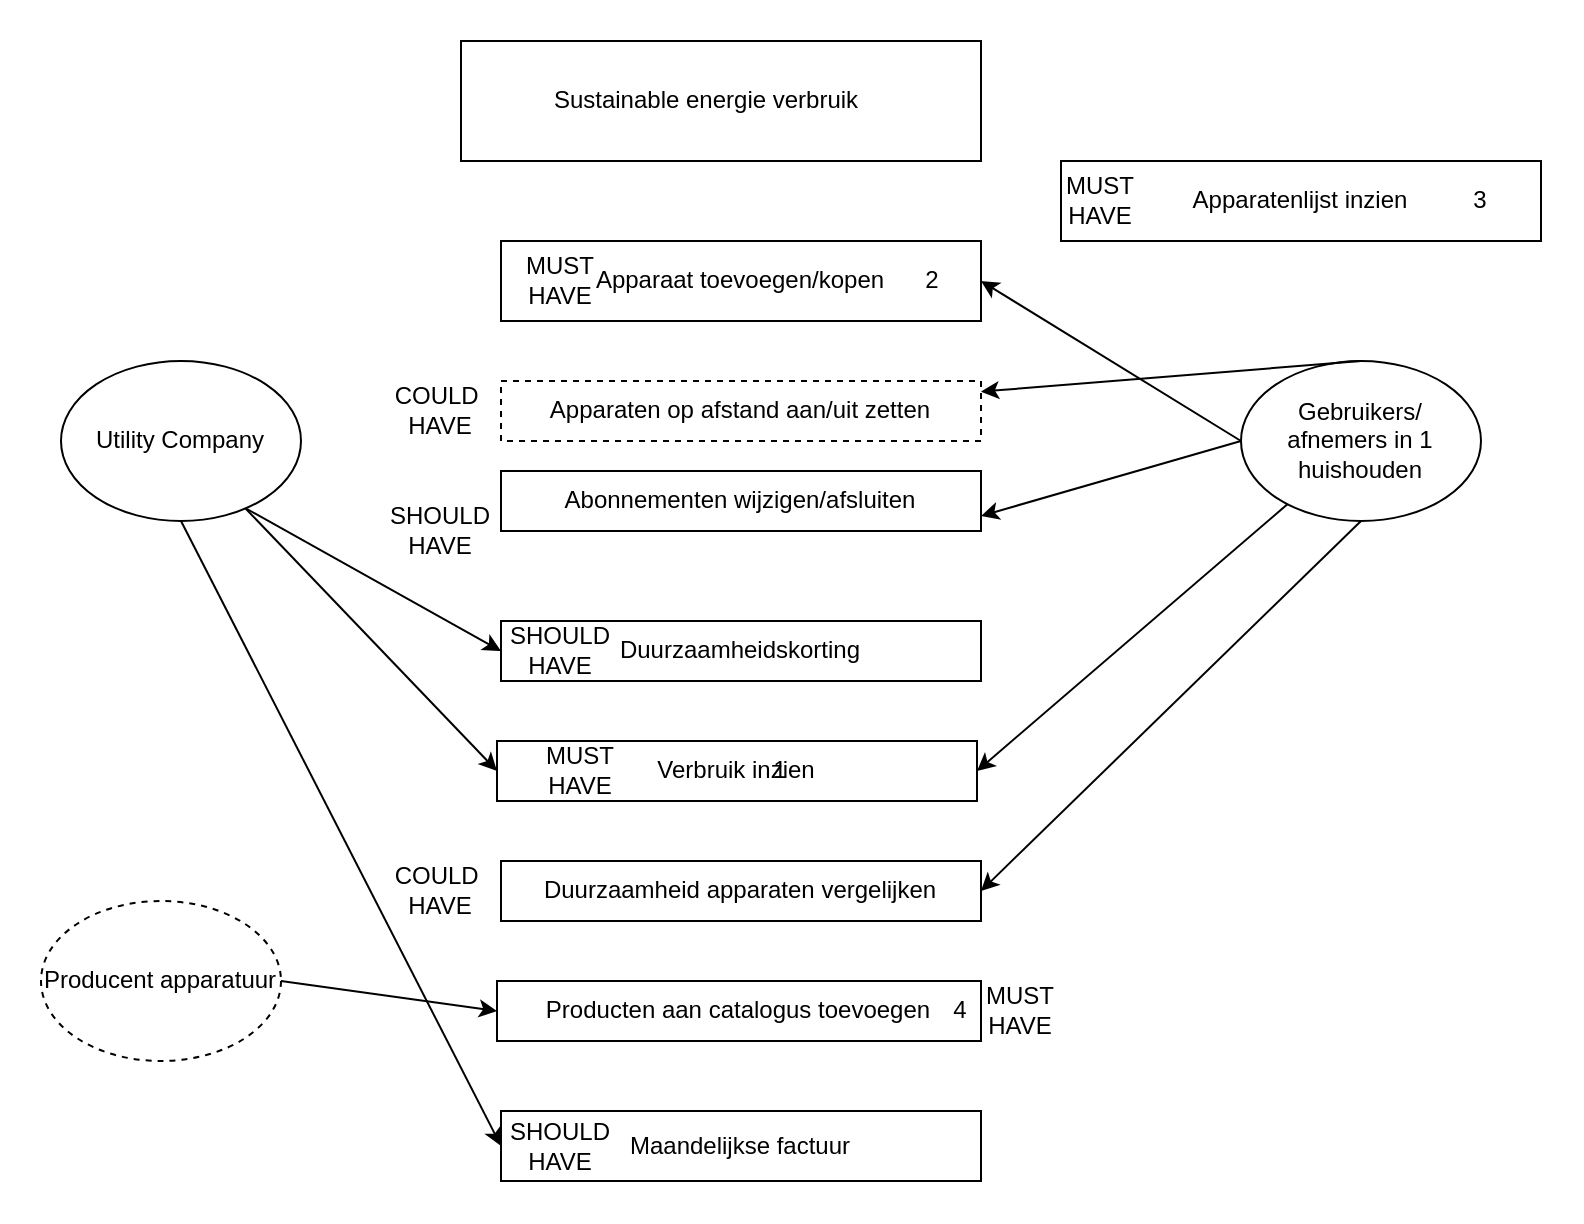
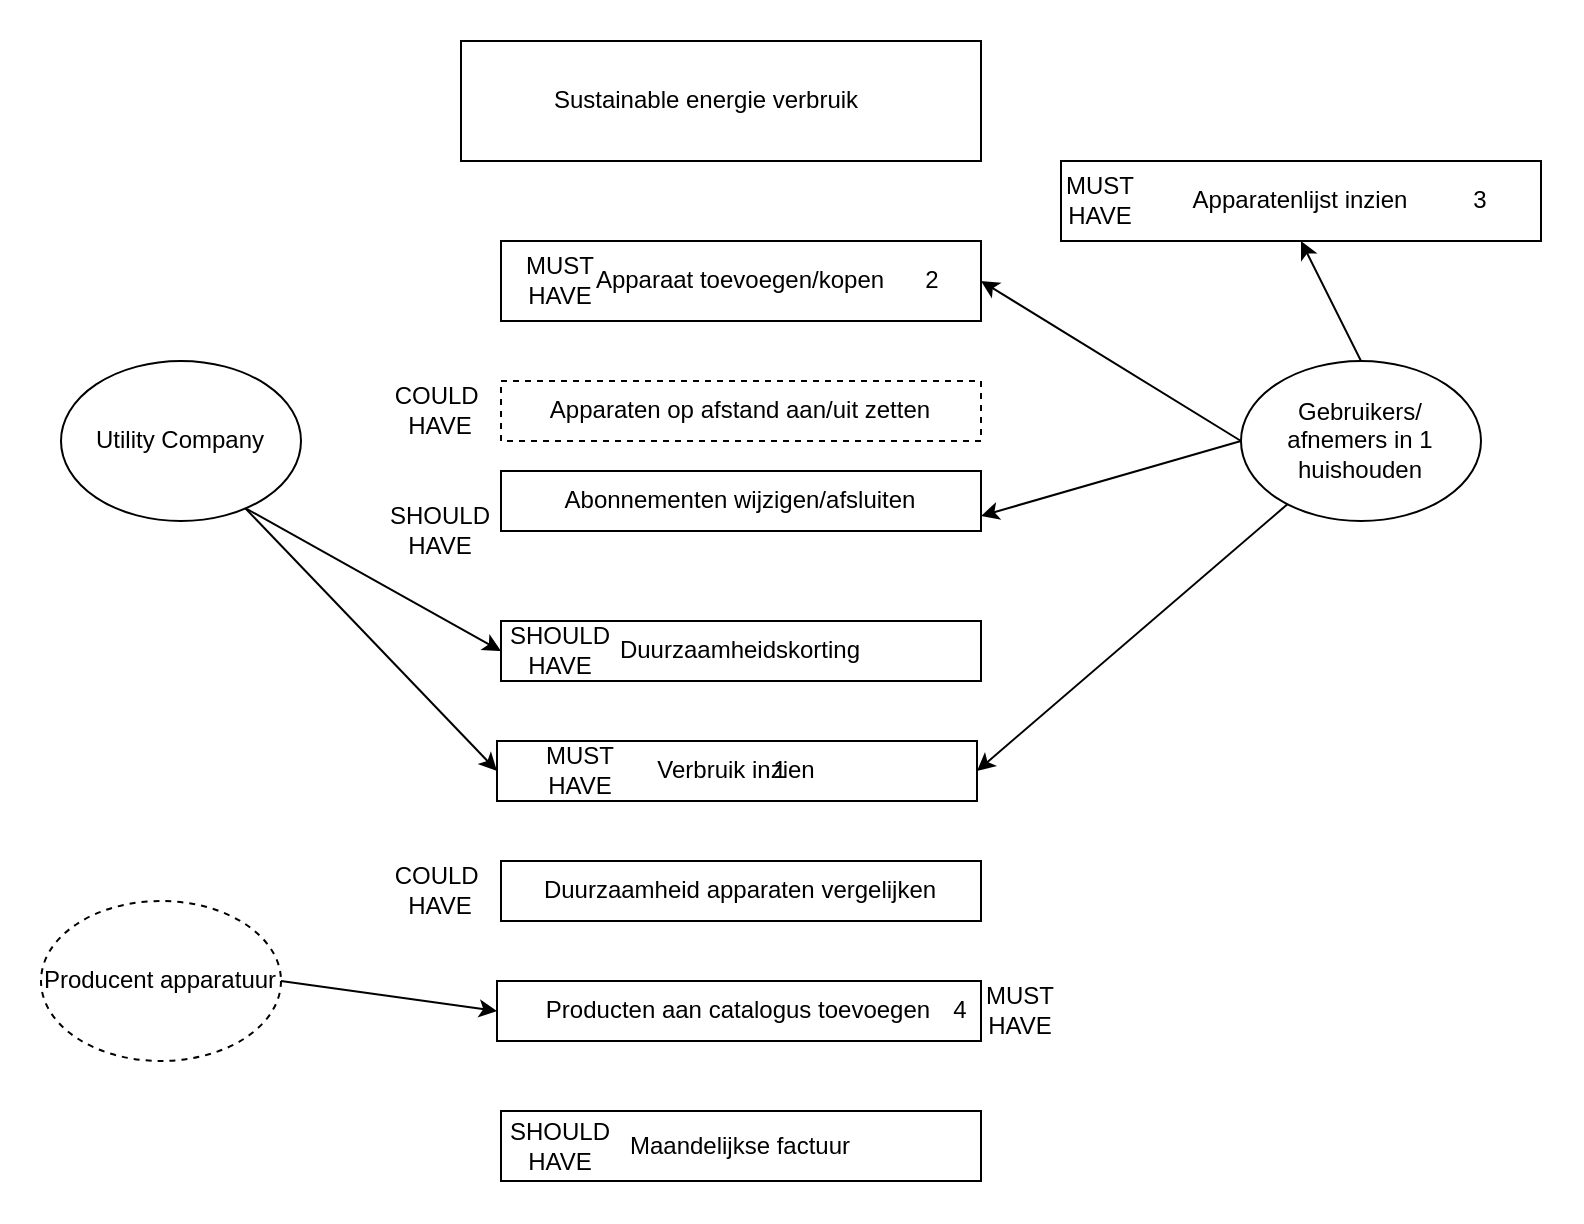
edge "Gebruikers/ afnemers in 1 huishouden" -> "Apparaten op afstand aan/uit zetten": now "Gebruikers/ afnemers in 1 huishouden" -> "Apparatenlijst inzien"
edge "Gebruikers/ afnemers in 1 huishouden" -> "Duurzaamheid apparaten vergelijken": removed
edge "Utility Company" -> "Maandelijkse factuur": removed
